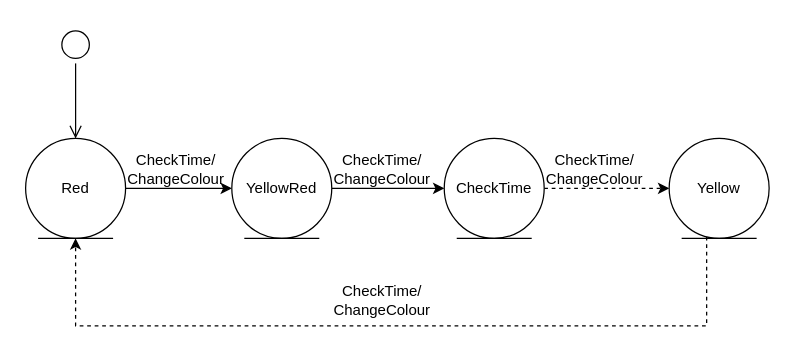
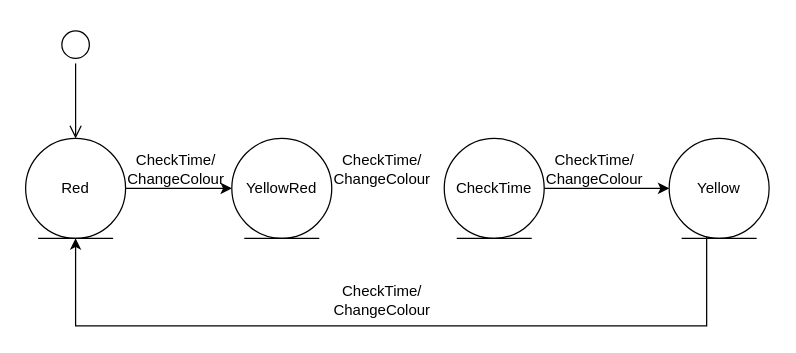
edge "YellowRed" -> "CheckTime": removed
edge "CheckTime" -> "Yellow": style dashed -> solid
edge "Yellow" -> "Red": style dashed -> solid
